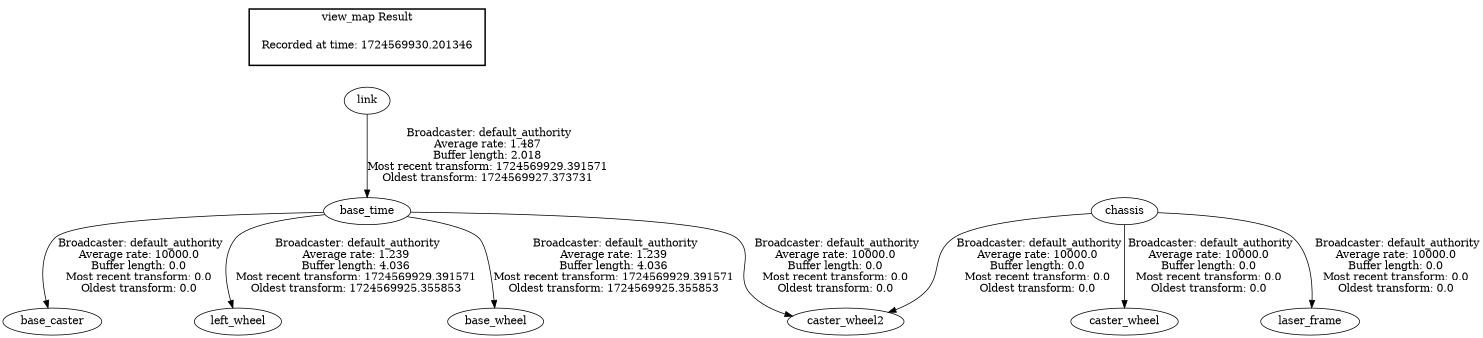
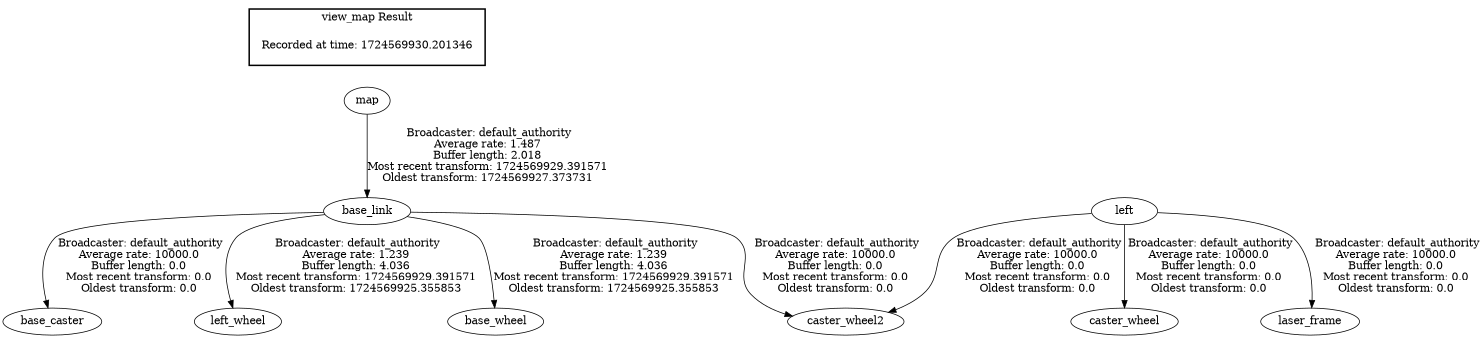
node "link": label "link" -> "map"
node "base_time": label "base_time" -> "base_link"
node "chassis": label "chassis" -> "left"
